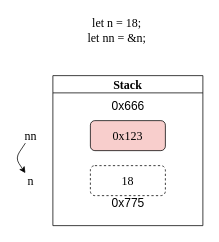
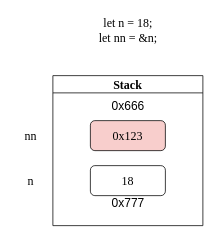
node "let n = 18; let nn = &n;": moved (117, 30) -> (128, 30)
edge "nn" -> "n": removed
node "18": style dashed -> solid
node "0x775": label "0x775" -> "0x777"
